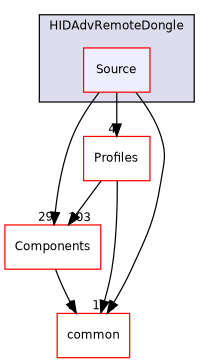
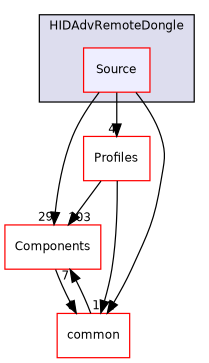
edge "common" -> "Components": added
